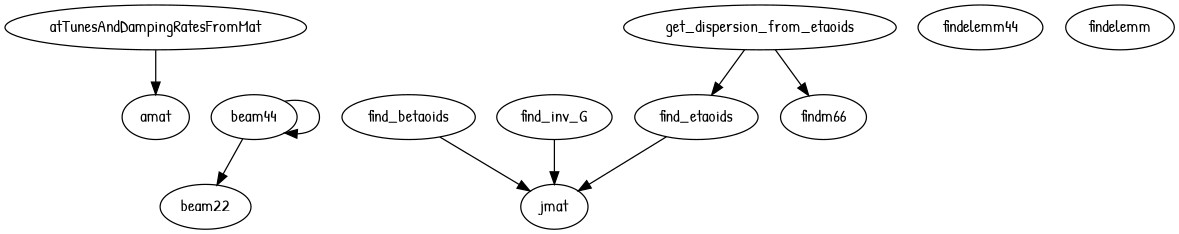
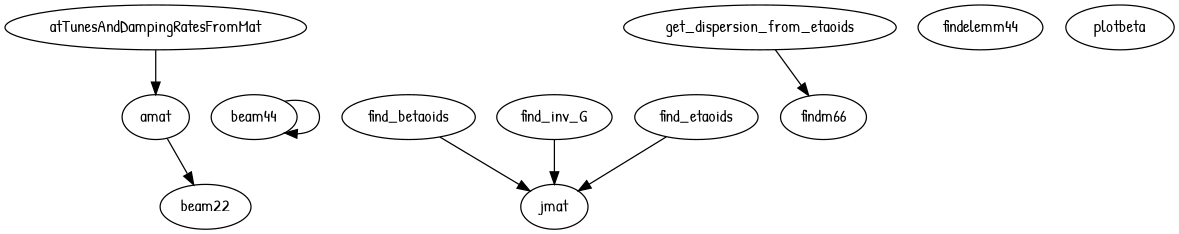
node "findelemm": label "findelemm" -> "plotbeta"
edge "get_dispersion_from_etaoids" -> "find_etaoids": removed
edge "beam44" -> "beam22": now "amat" -> "beam22"
